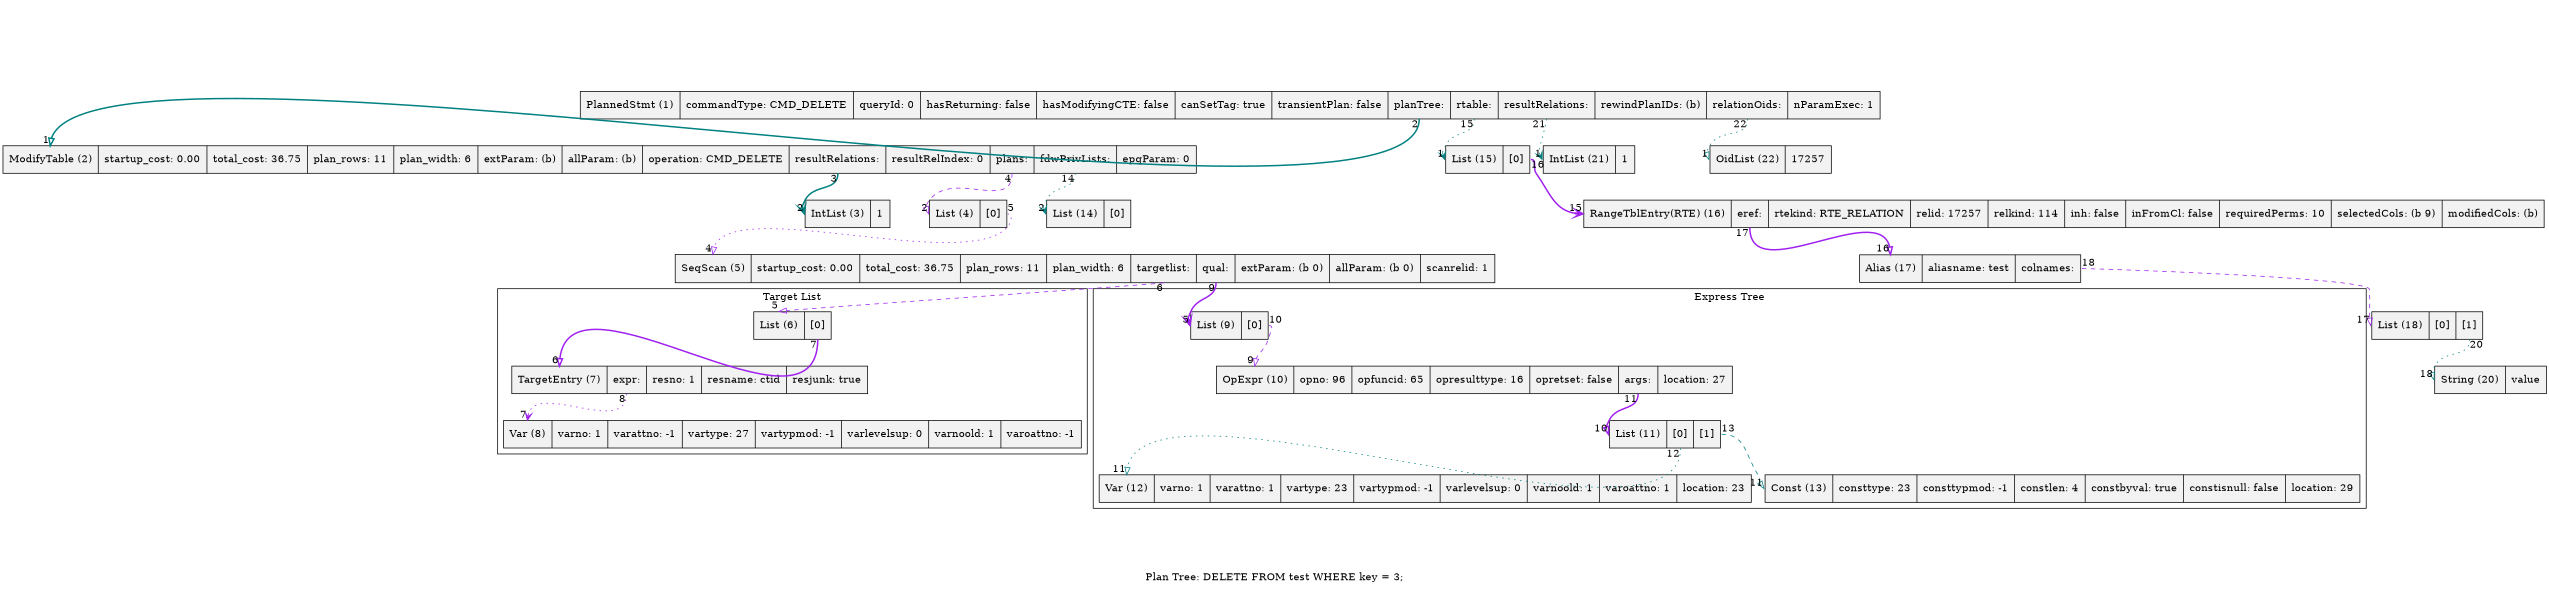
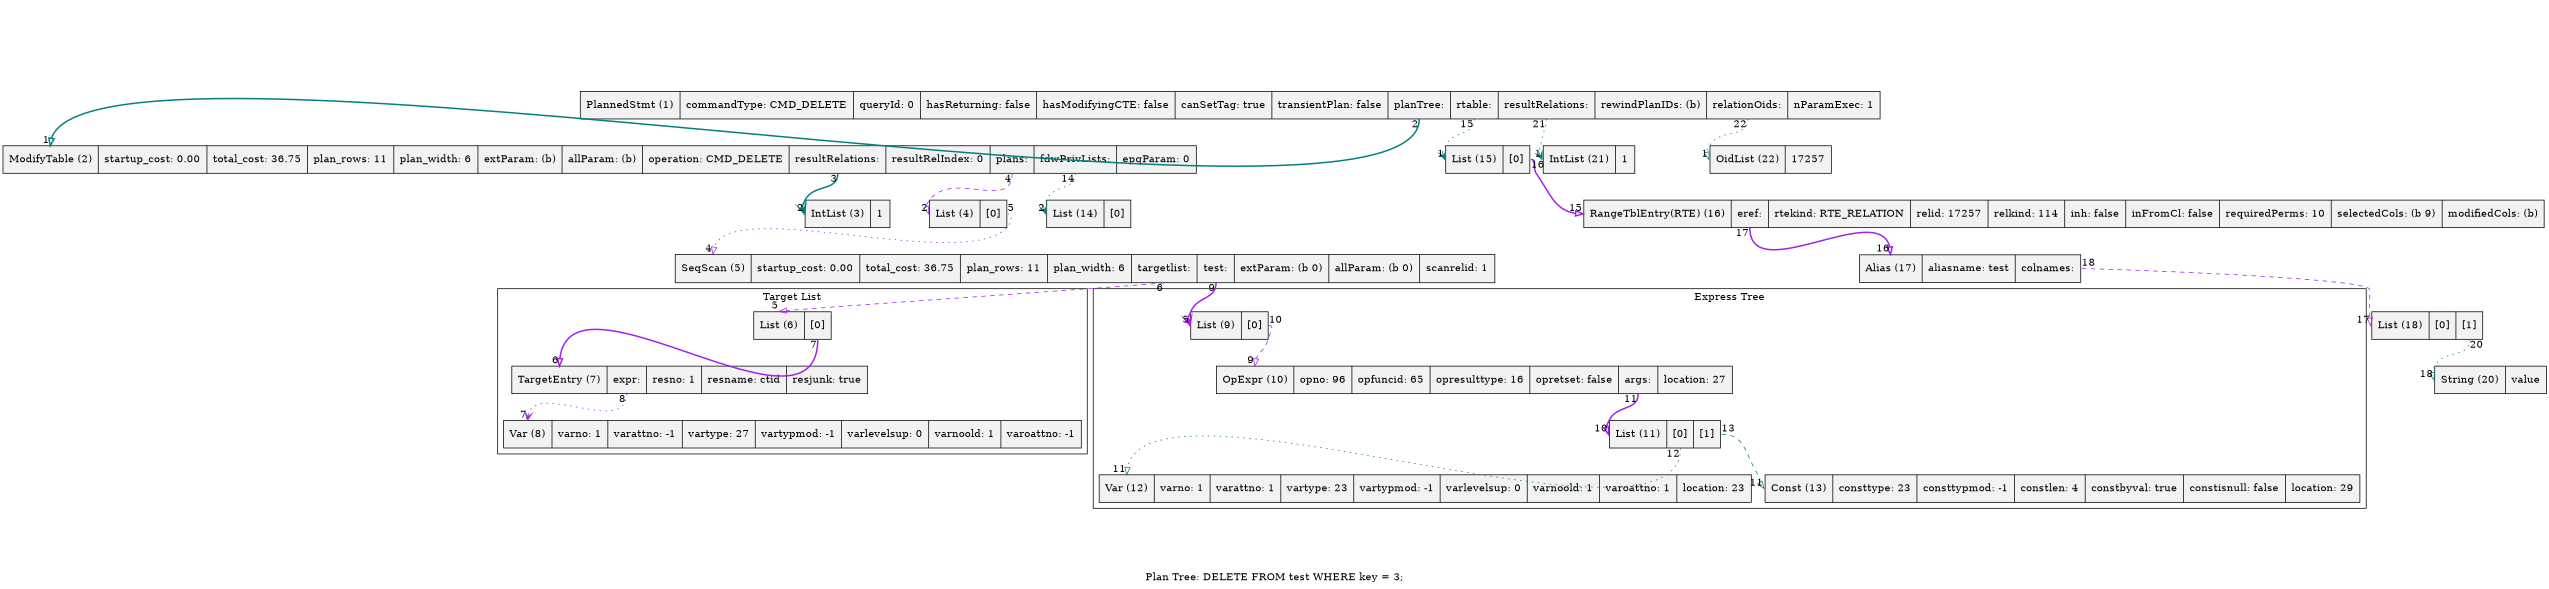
edge "List (15)" -> "RangeTblEntry(RTE) (16)": arrowhead vee -> onormal
node "SeqScan (5)": text "qual:" -> "test:"
